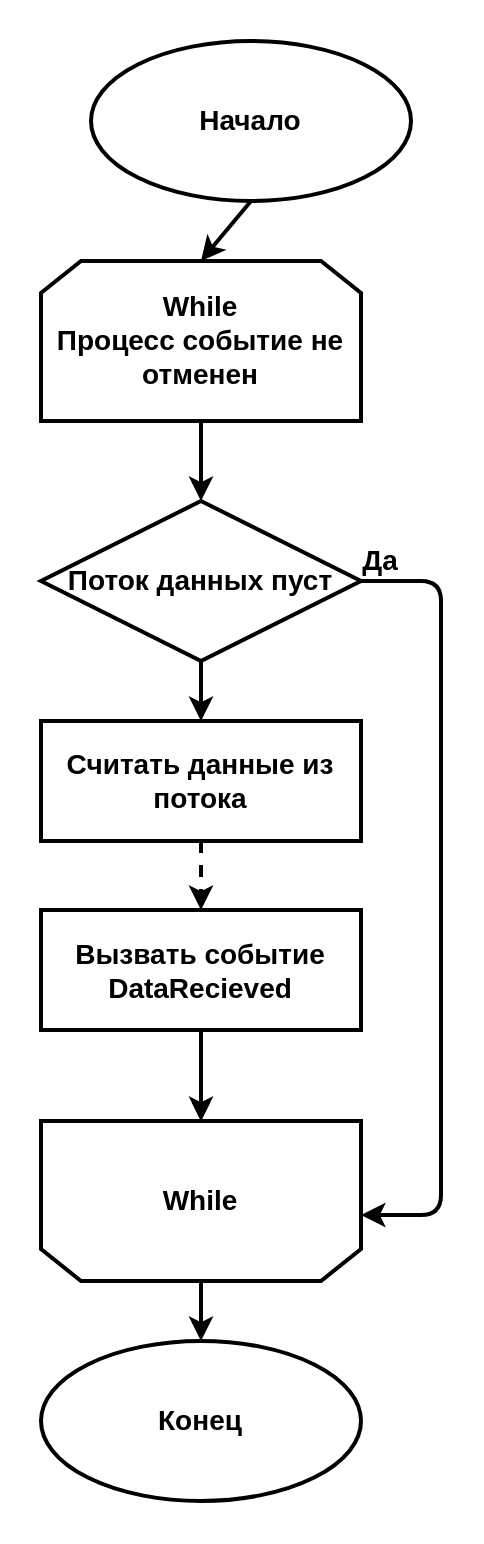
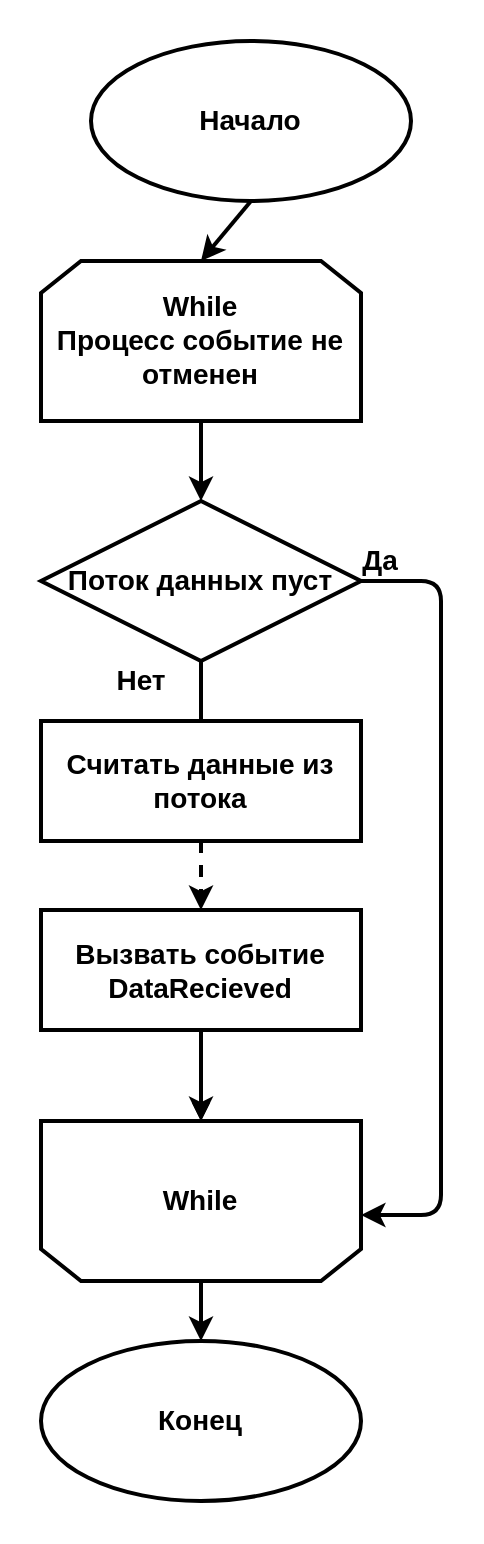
node "Нет": added
edge "Поток данных пуст" -> "Считать данные из потока": arrowhead classic -> none
